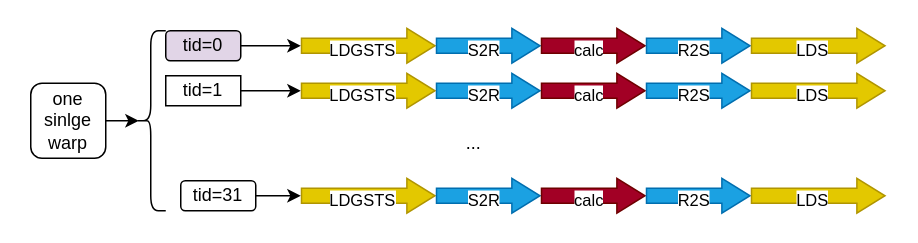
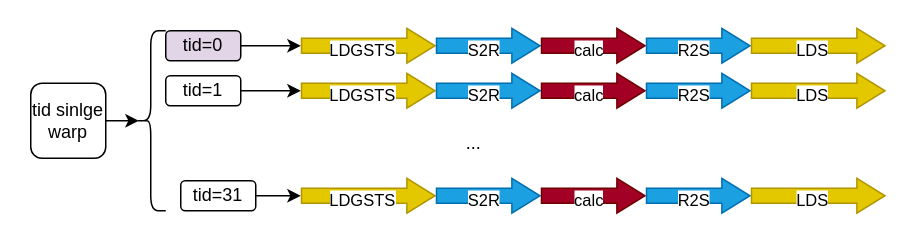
node "tid=1": shape rectangle -> rounded rectangle
node "one sinlge warp": label "one sinlge warp" -> "tid sinlge warp"
